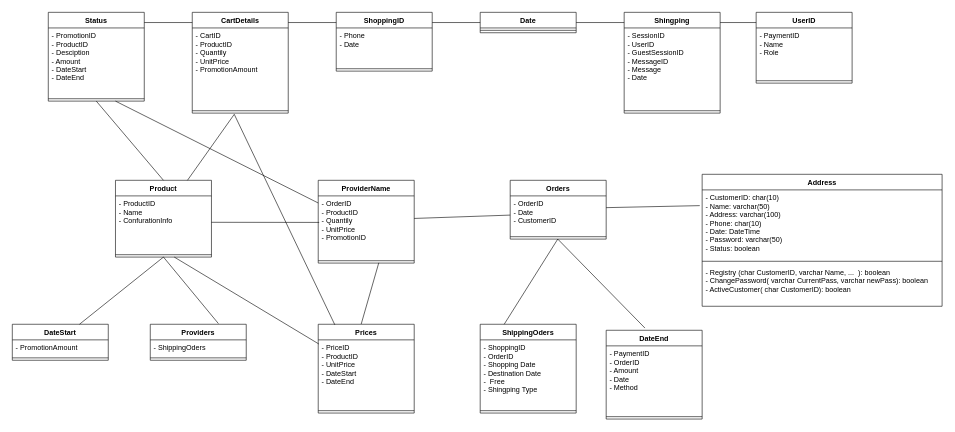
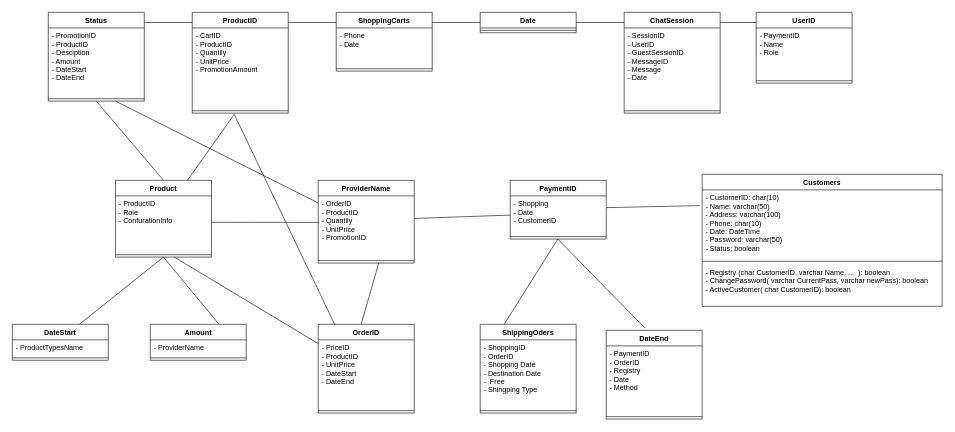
node "CartDetails": label "CartDetails" -> "ProductID"
node "ShoppingID": label "ShoppingID" -> "ShoppingCarts"
node "Shingping": label "Shingping" -> "ChatSession"
node "Address": label "Address" -> "Customers"
node "Orders": label "Orders" -> "PaymentID"
node "- ProductID - Name - ConfurationInfo": label "- ProductID - Name - ConfurationInfo" -> "- ProductID - Role - ConfurationInfo"
node "- OrderID - Date - CustomerID": label "- OrderID - Date - CustomerID" -> "- Shopping - Date - CustomerID"
node "Providers": label "Providers" -> "Amount"
node "Prices": label "Prices" -> "OrderID"
node "- PromotionAmount": label "- PromotionAmount" -> "- ProductTypesName"
node "- ShippingOders": label "- ShippingOders" -> "- ProviderName"
node "- PaymentID - OrderID - Amount - Date - Method": label "- PaymentID - OrderID - Amount - Date - Method" -> "- PaymentID - OrderID - Registry - Date - Method"
